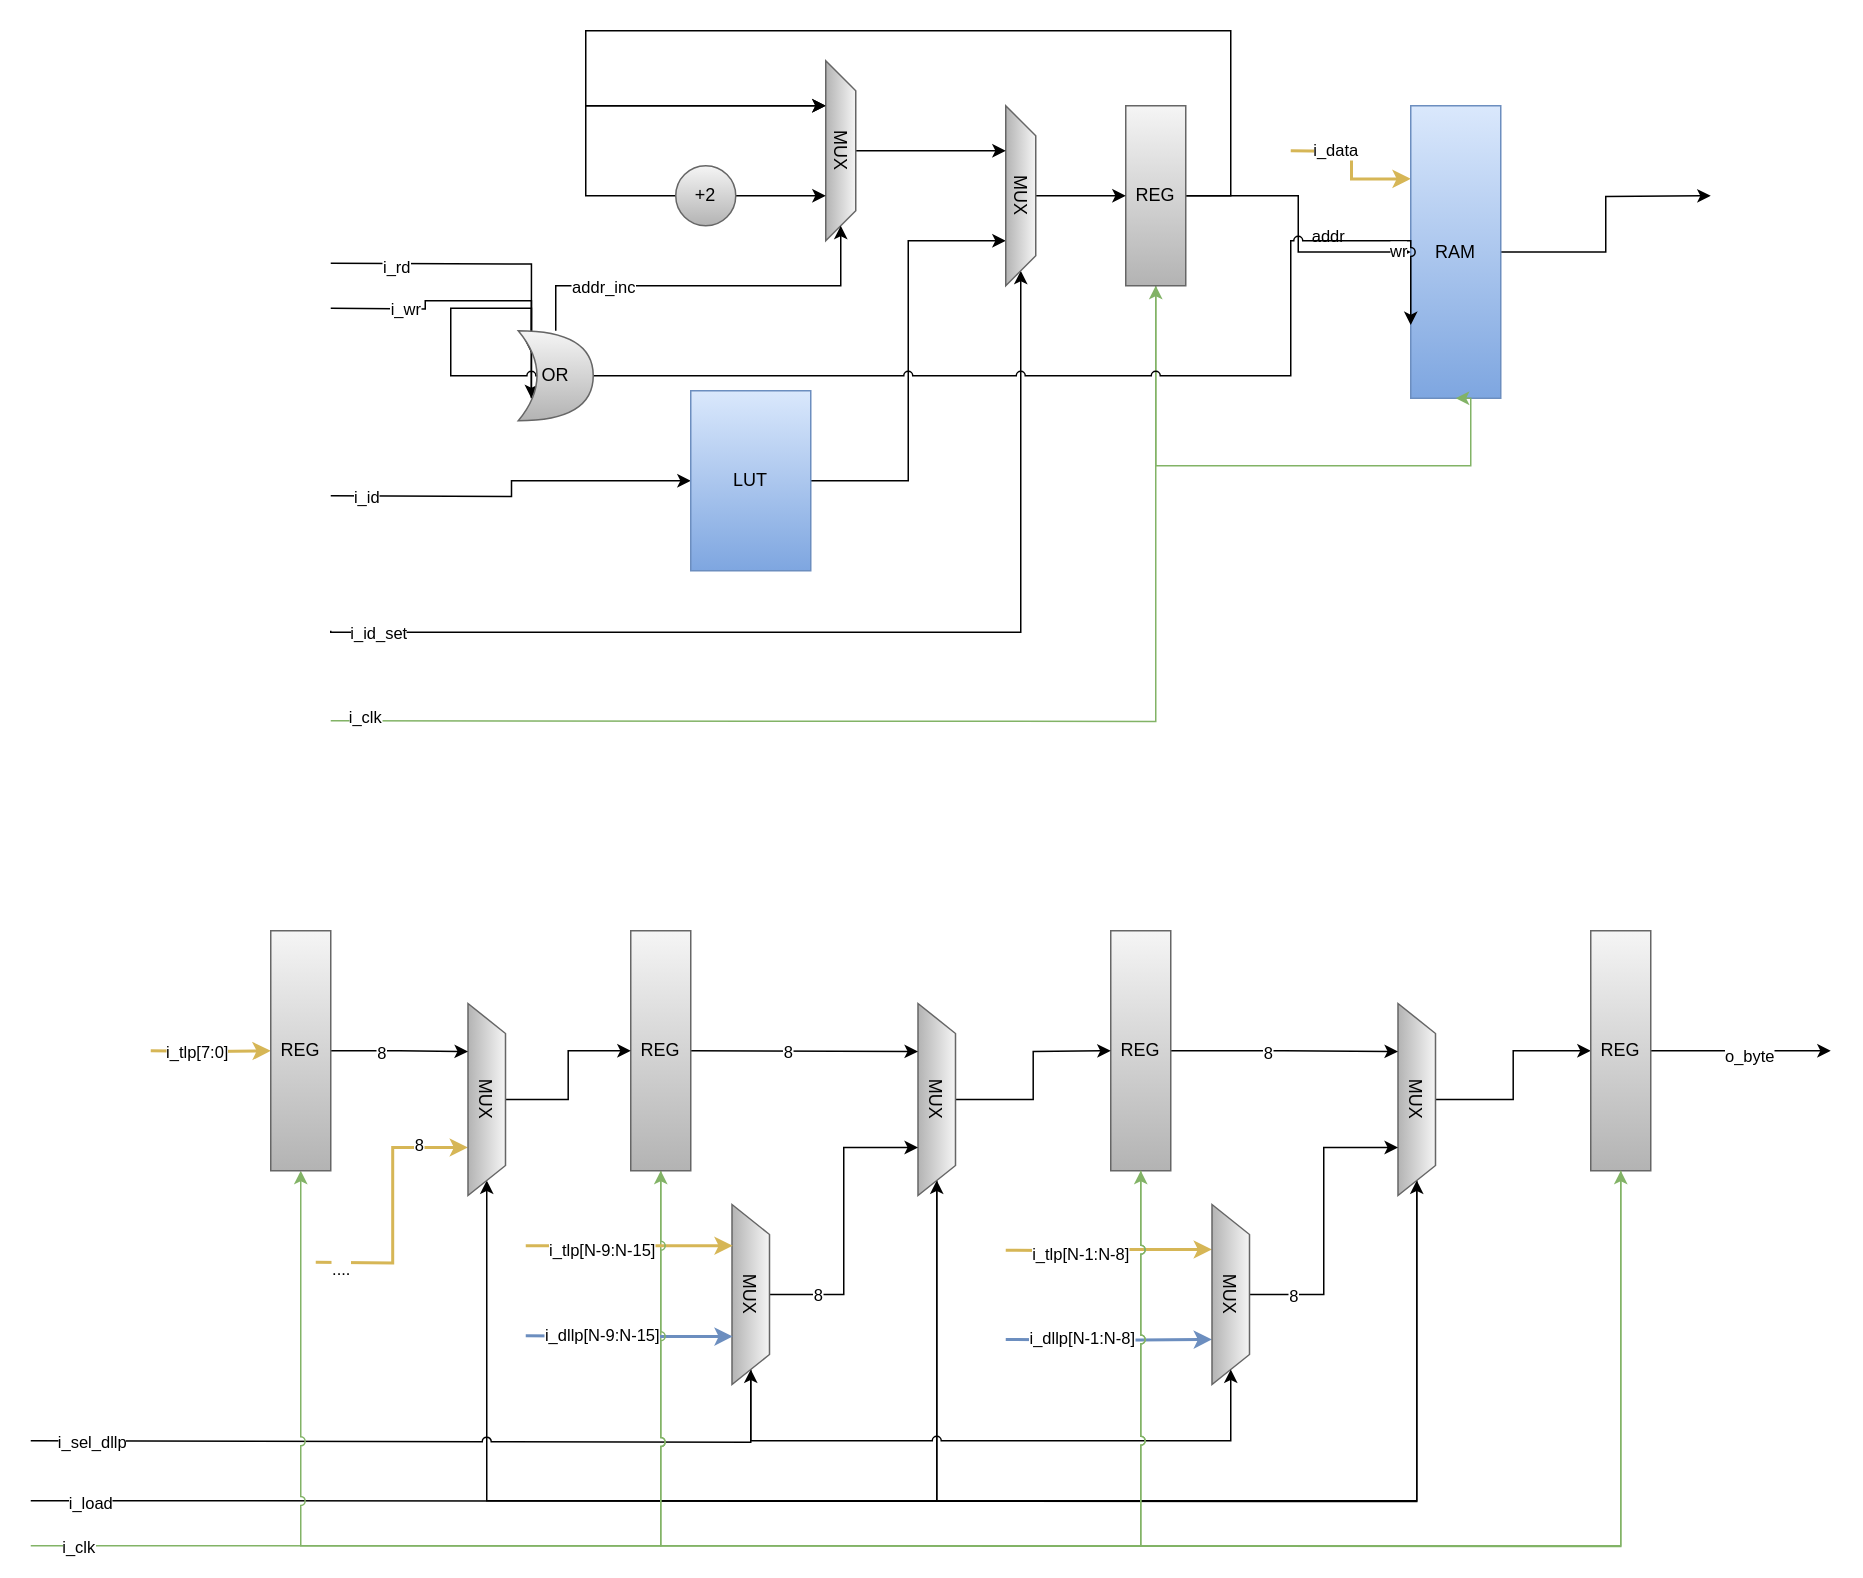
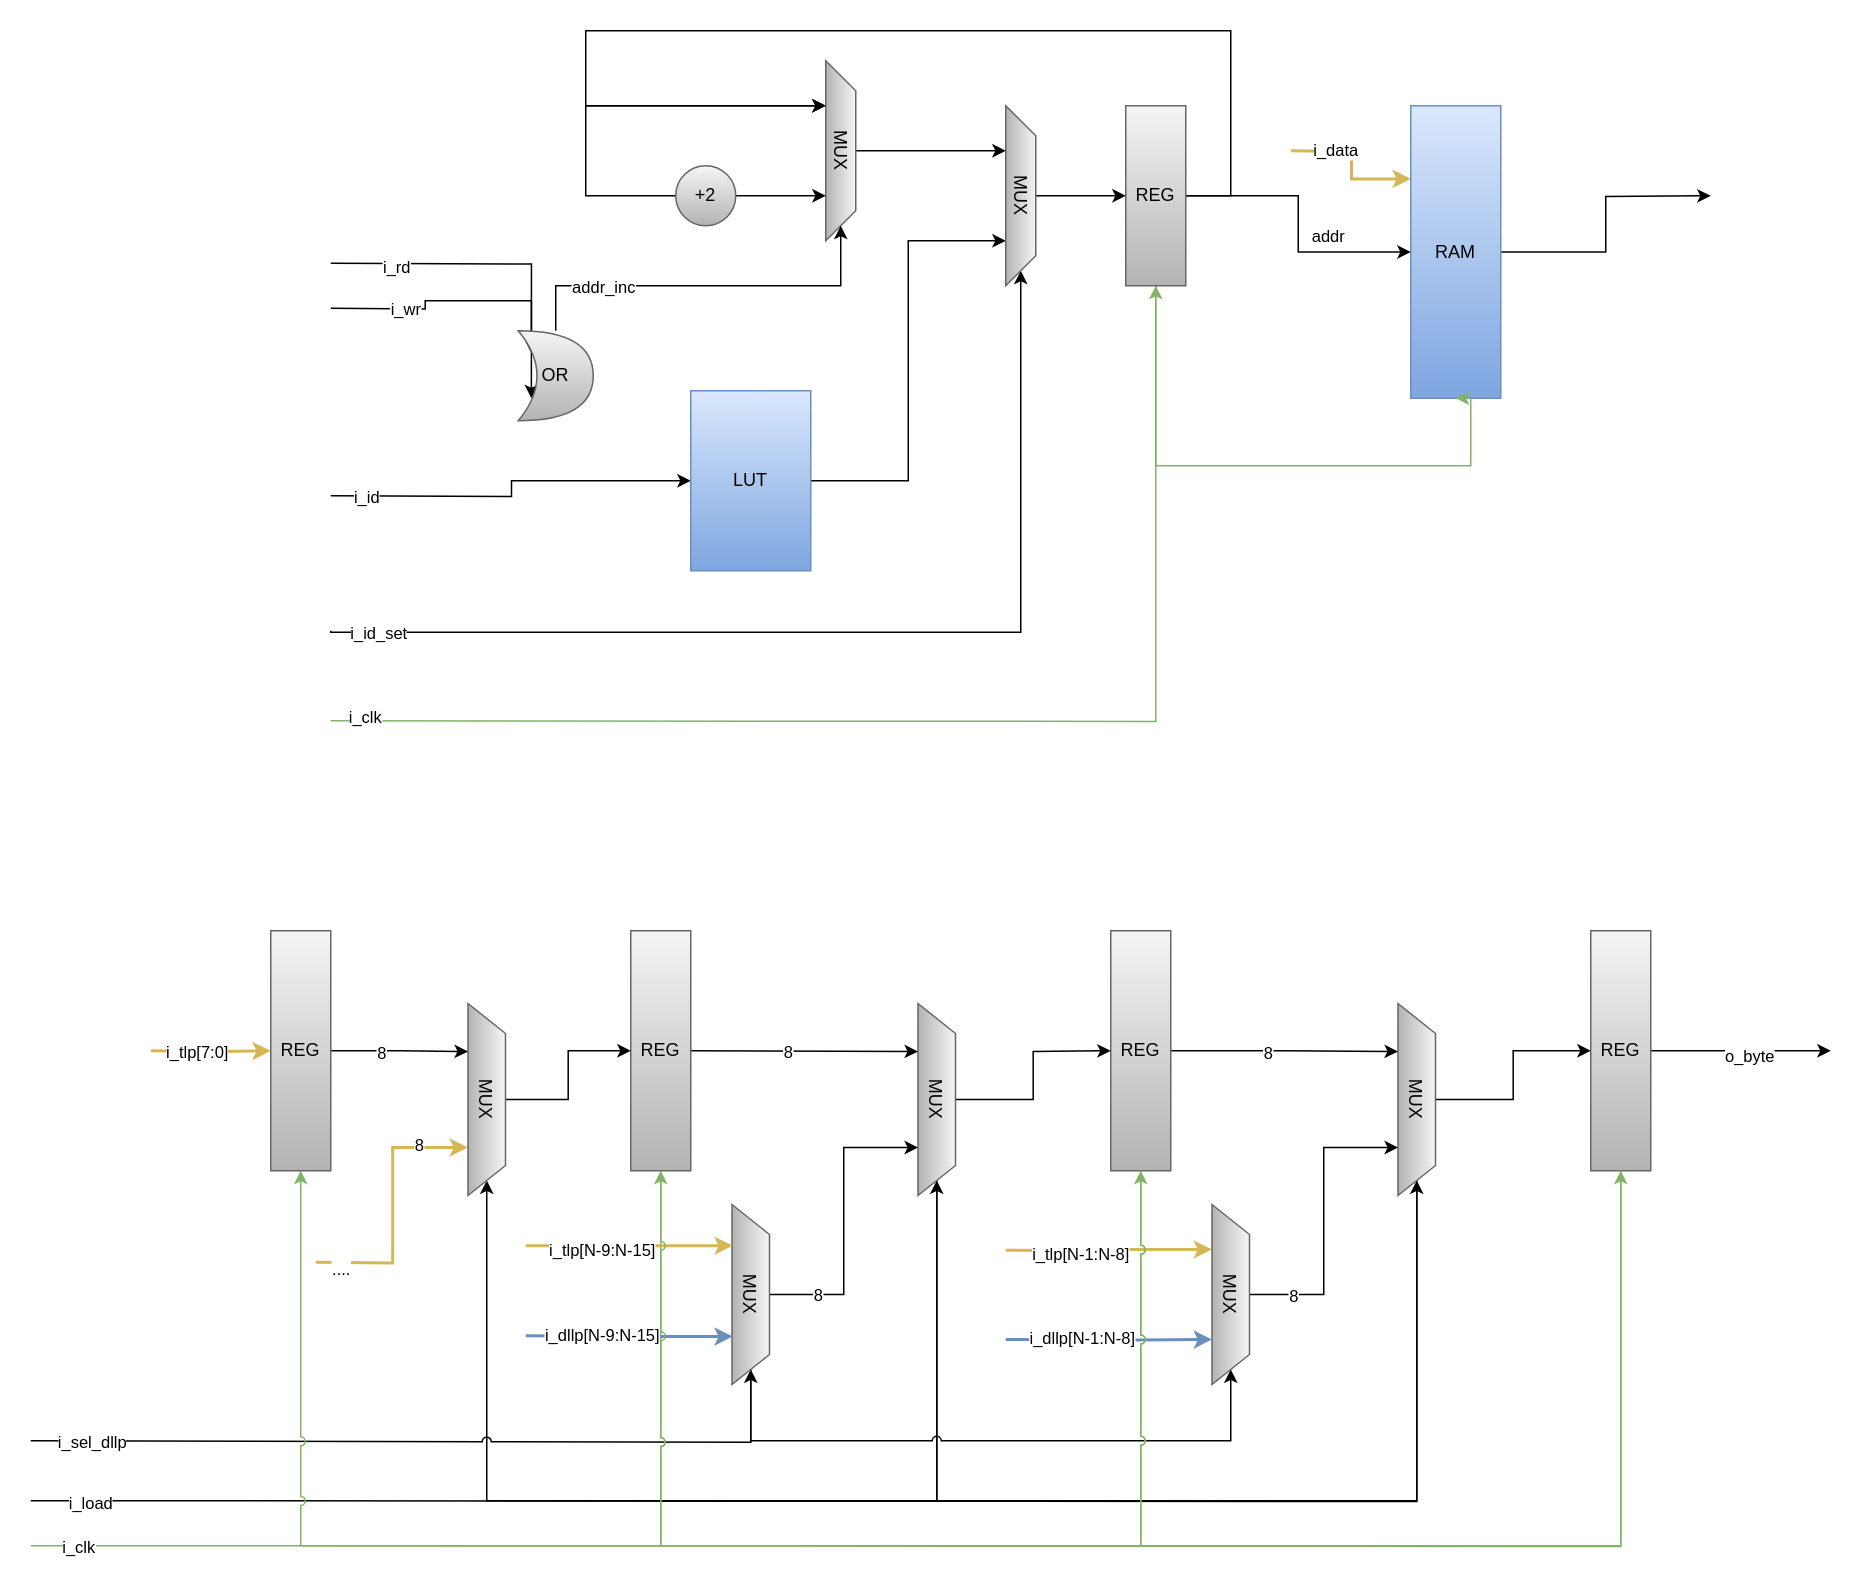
edge "OR" -> "RAM": removed, label "wr"
